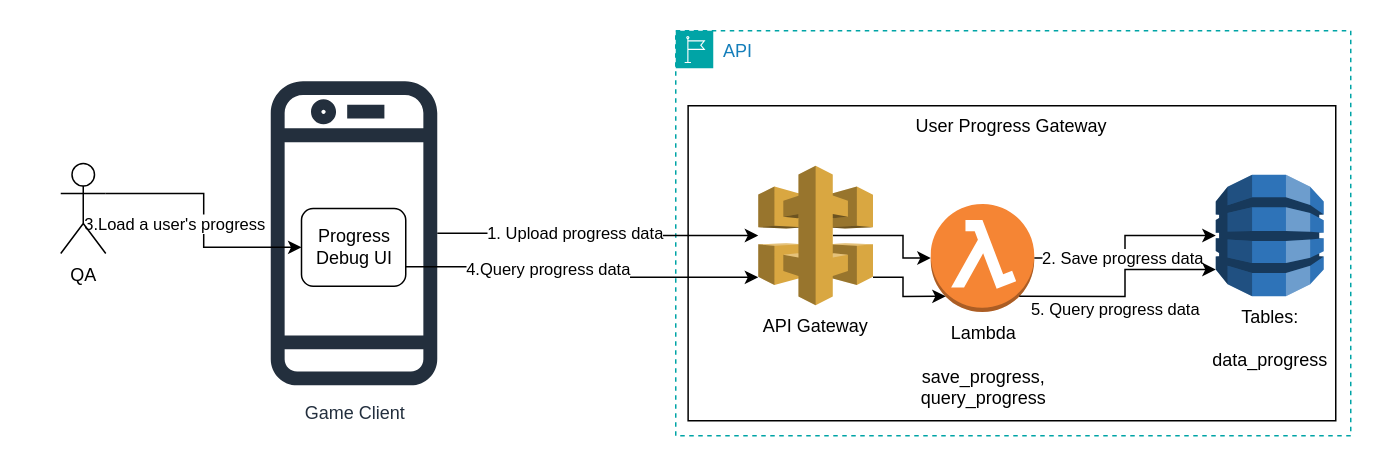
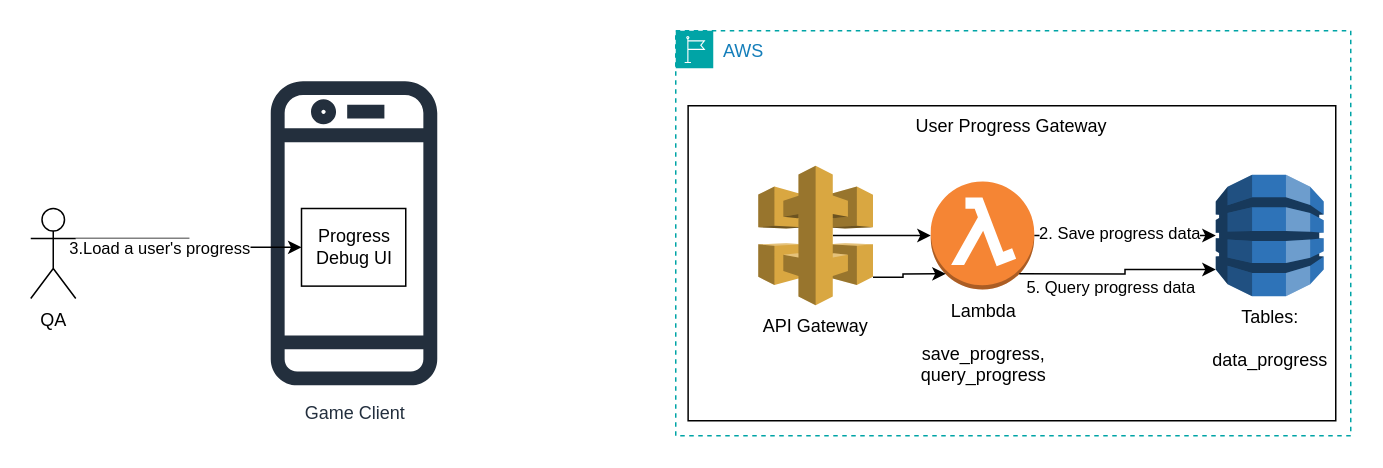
node "API": label "API" -> "AWS"
node "QA": moved (83, 209) -> (53, 254)
edge "Game Client" -> "API Gateway": removed, label "1. Upload progress data"
node "Progress Debug UI": shape rounded rectangle -> rectangle
node "Lambda save_progress, query_progress": moved (983, 258) -> (983, 236)
edge "Progress Debug UI" -> "API Gateway": removed, label "4.Query progress data"
